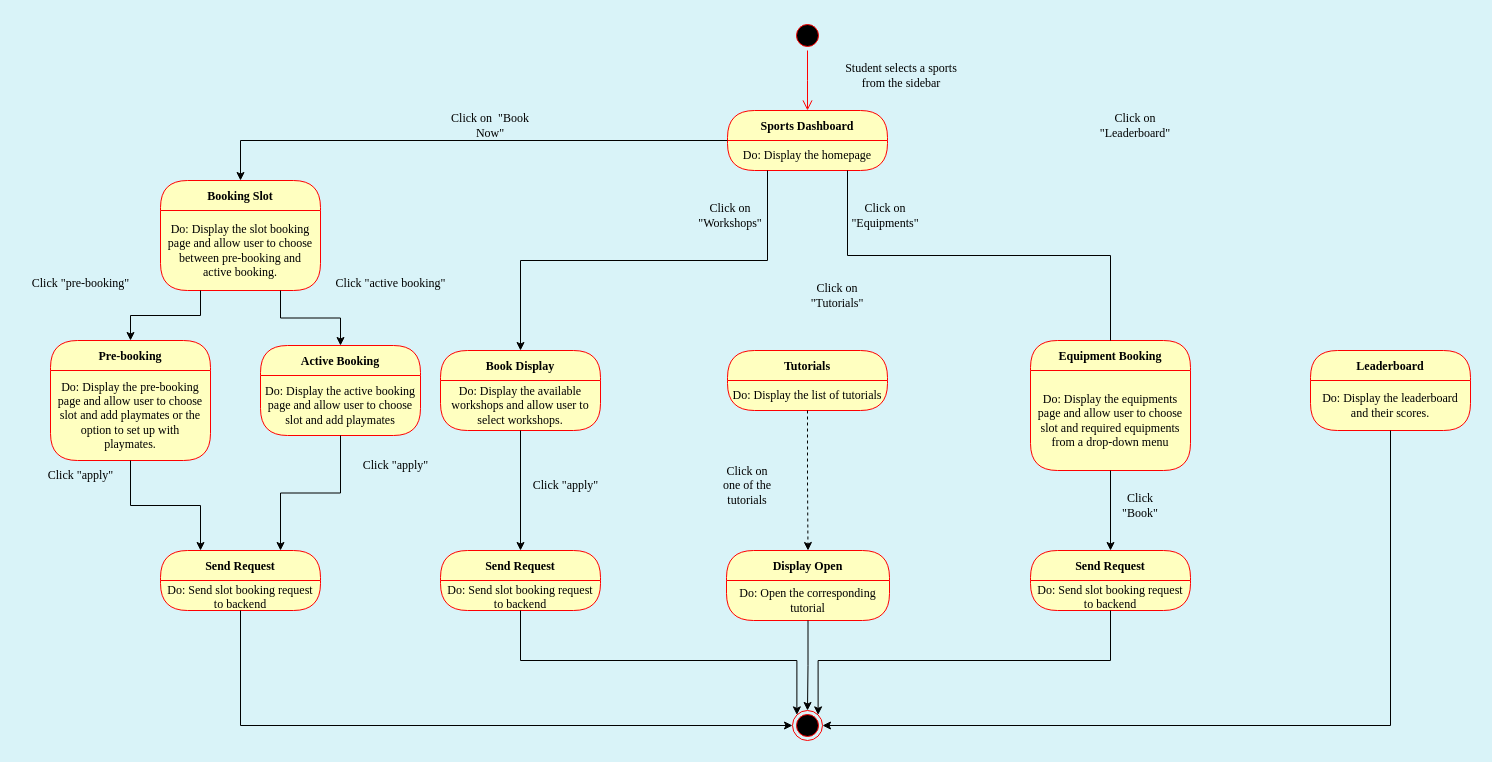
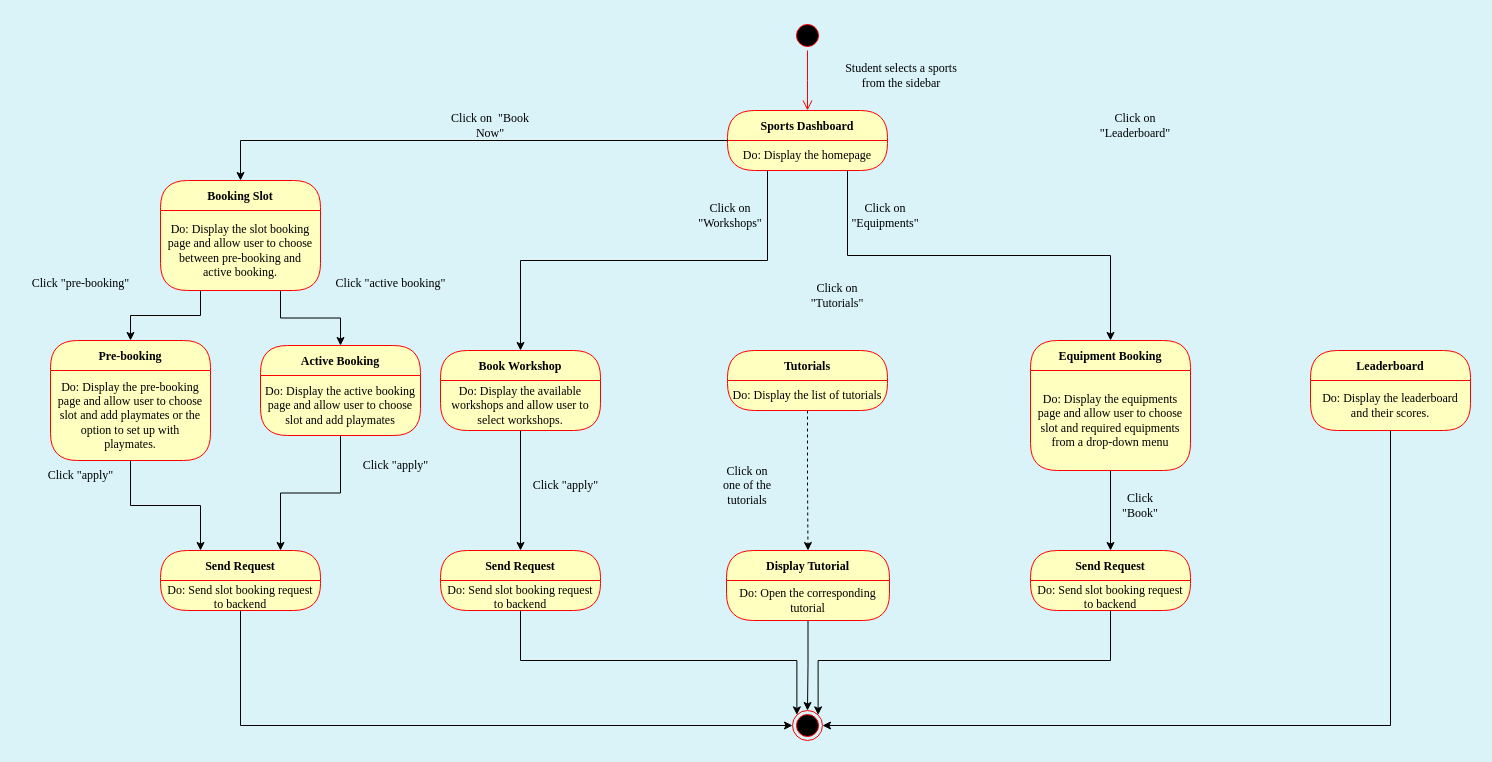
edge "Do: Display the homepage" -- "Equipment Booking": arrowhead none -> classic
node "Book Display": label "Book Display" -> "Book Workshop"
node "Display Open": label "Display Open" -> "Display Tutorial"
